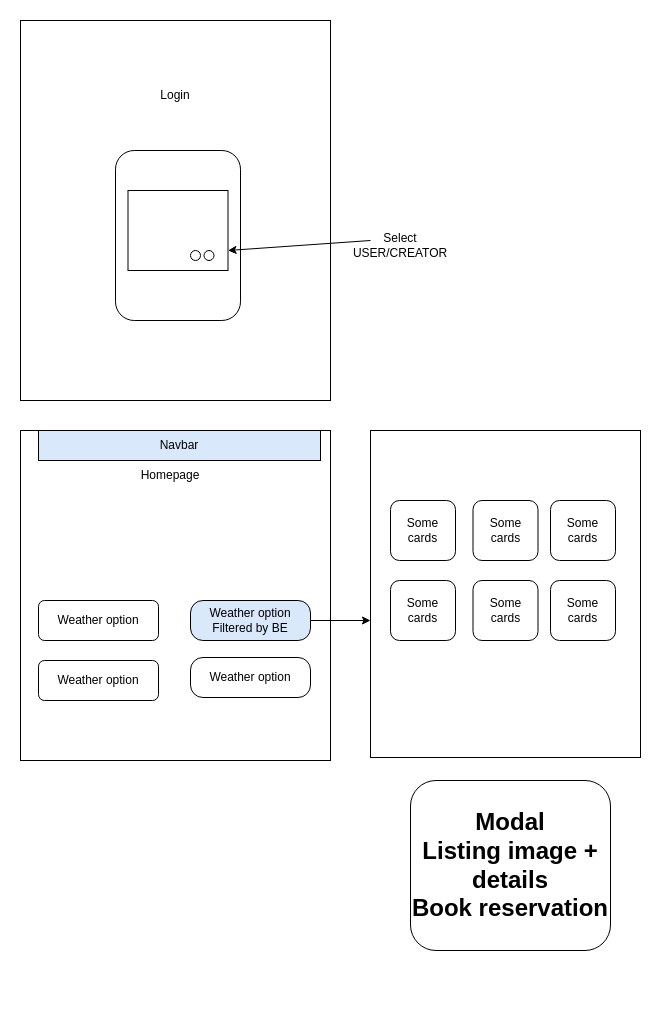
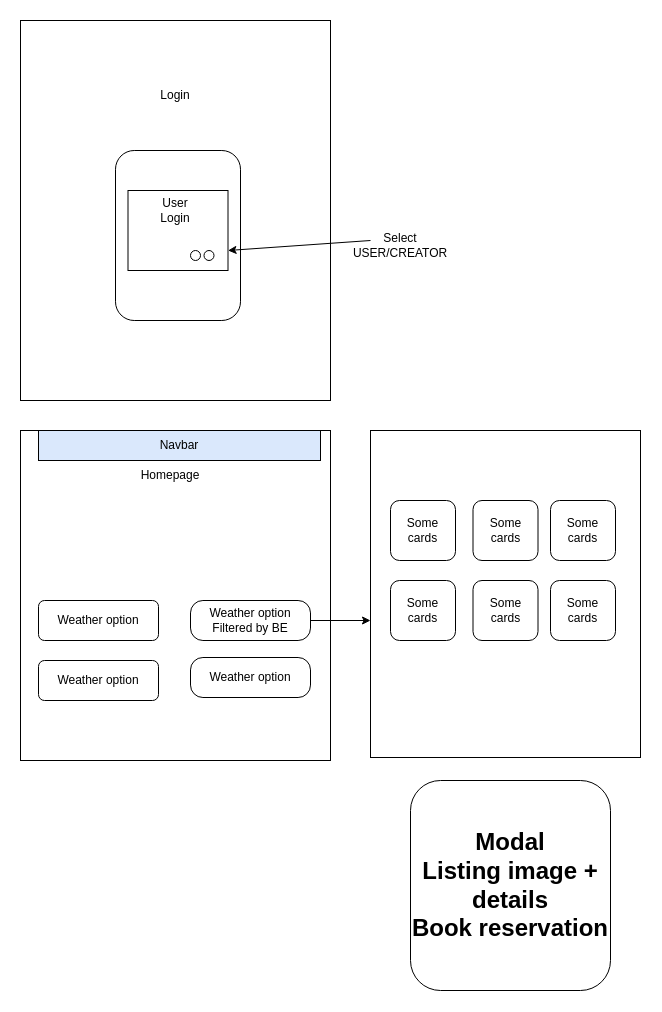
node "User Login": added
node "Weather option Filtered by BE": fillcolor #dae8fc -> #ffffff
node "Modal Listing image + details Book reservation": size 200x170 -> 200x210
